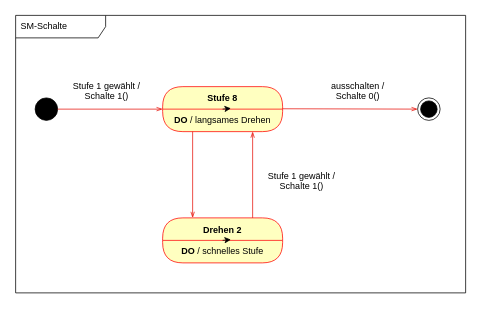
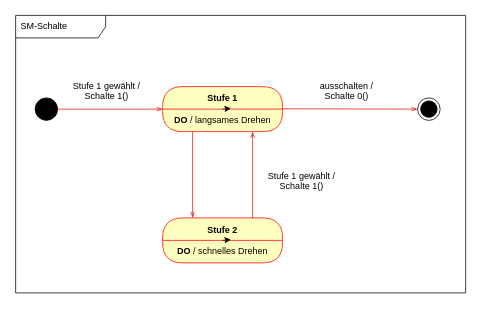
node "ausschalten / Schalte 0()": moved (357, 94) -> (346, 94)
node "Stufe 8": label "Stufe 8" -> "Stufe 1"
node "Drehen 2": label "Drehen 2" -> "Stufe 2"
node "DO / schnelles Stufe": label "DO / schnelles Stufe" -> "DO / schnelles Drehen"
